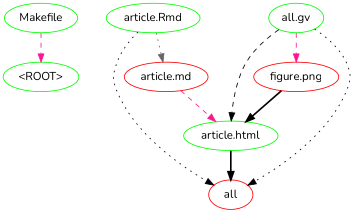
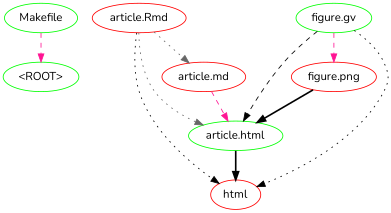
node "article.Rmd": color green -> red
node "all.gv": label "all.gv" -> "figure.gv"
edge "article.Rmd" -> "article.html": added
node "all": label "all" -> "html"
